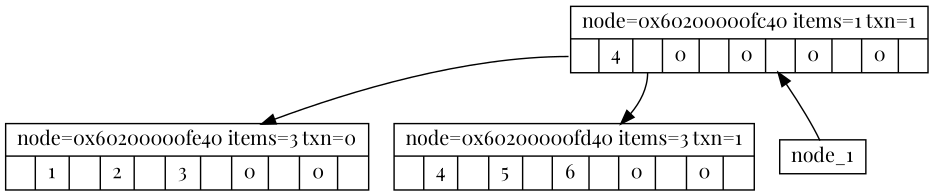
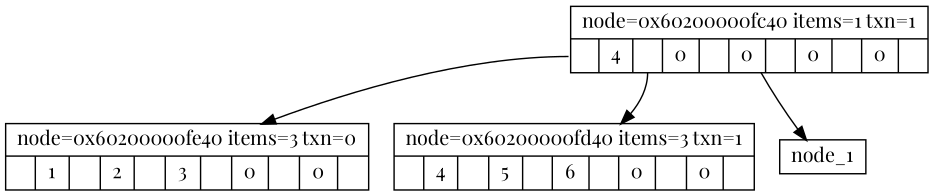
edge "node_1" -> "node=0x60200000fc40 items=1 txn=1": reversed
